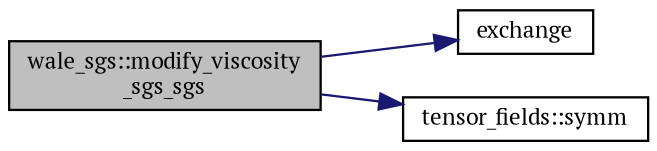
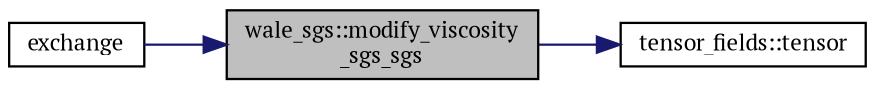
edge "wale_sgs::modify_viscosity _sgs_sgs" -> "exchange": reversed
node "tensor_fields::symm": label "tensor_fields::symm" -> "tensor_fields::tensor"
